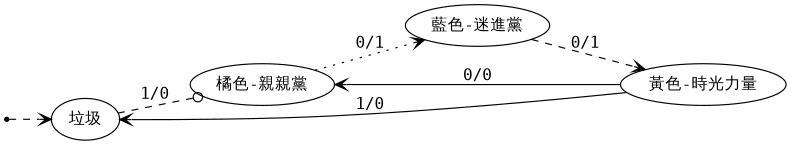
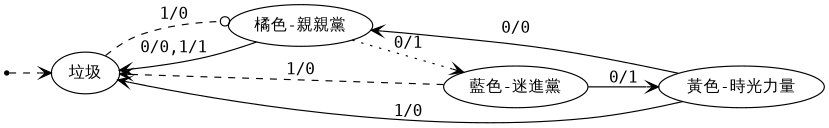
edge "藍色-迷進黨" -> "黃色-時光力量": style dashed -> solid
edge "橘色-親親黨" -> "垃圾": added, label "0/0,1/1"
edge "藍色-迷進黨" -> "垃圾": added, label "1/0"
